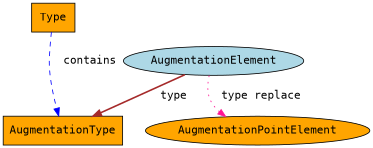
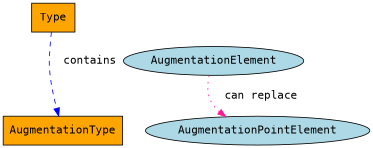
edge "AugmentationElement" -> "AugmentationType": removed, label "type"
edge "AugmentationElement" -> "AugmentationPointElement": label "  type replace" -> "  can replace"
node "AugmentationPointElement": fillcolor orange -> lightblue
